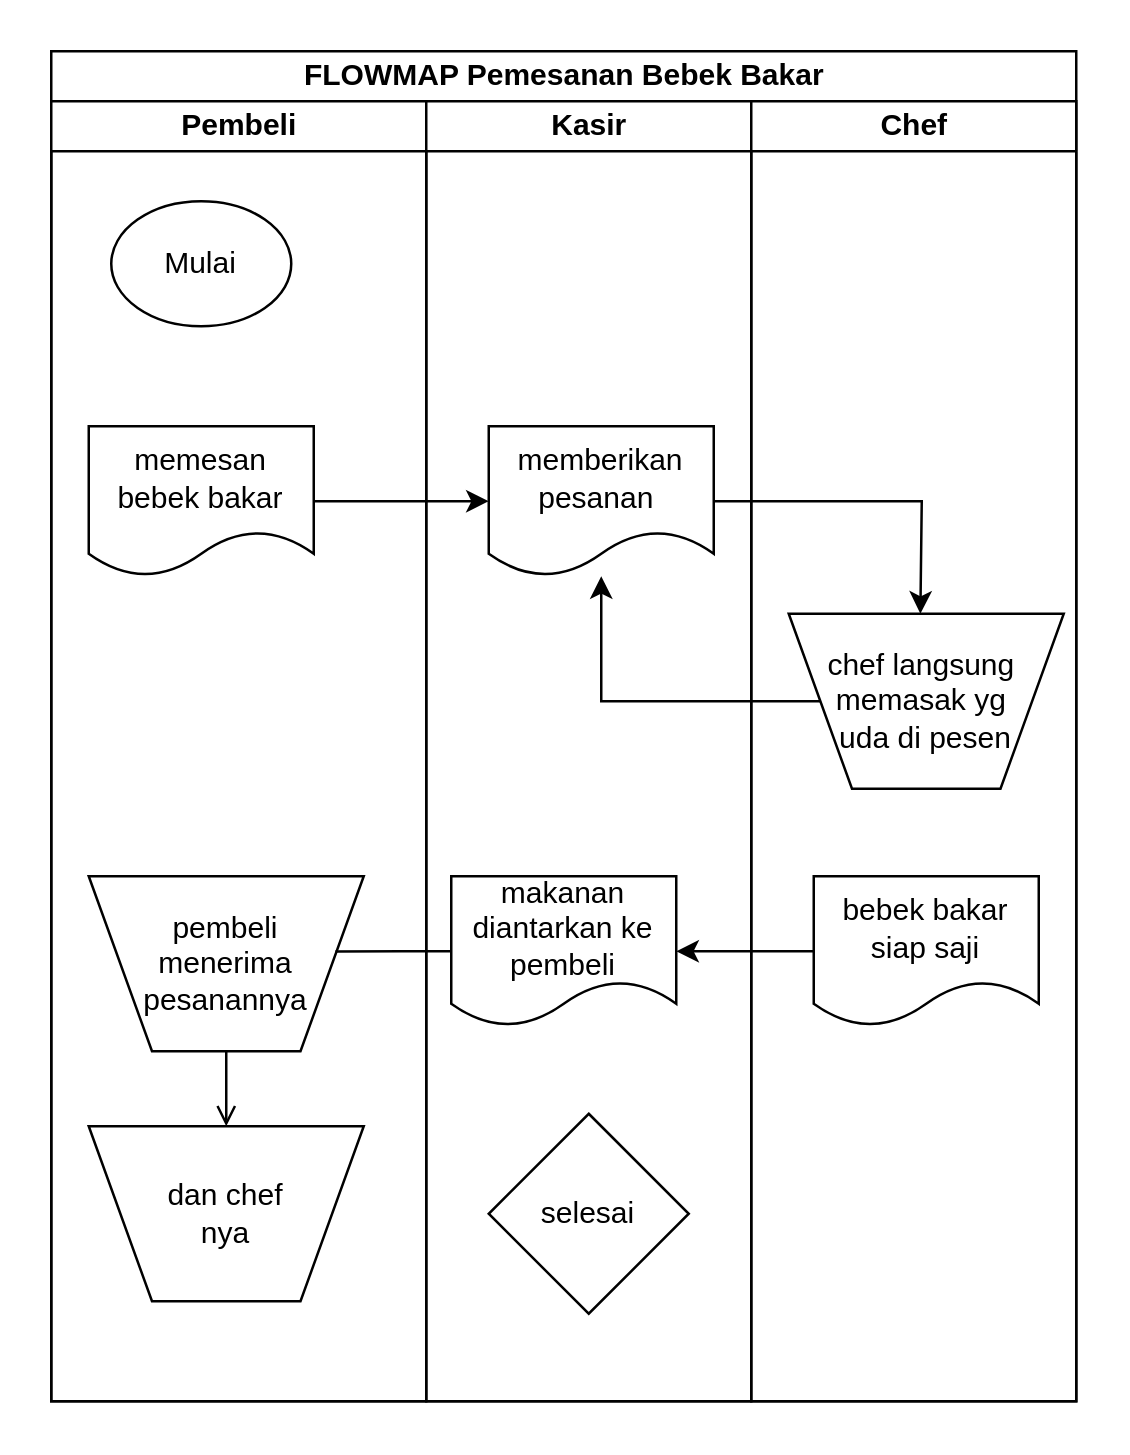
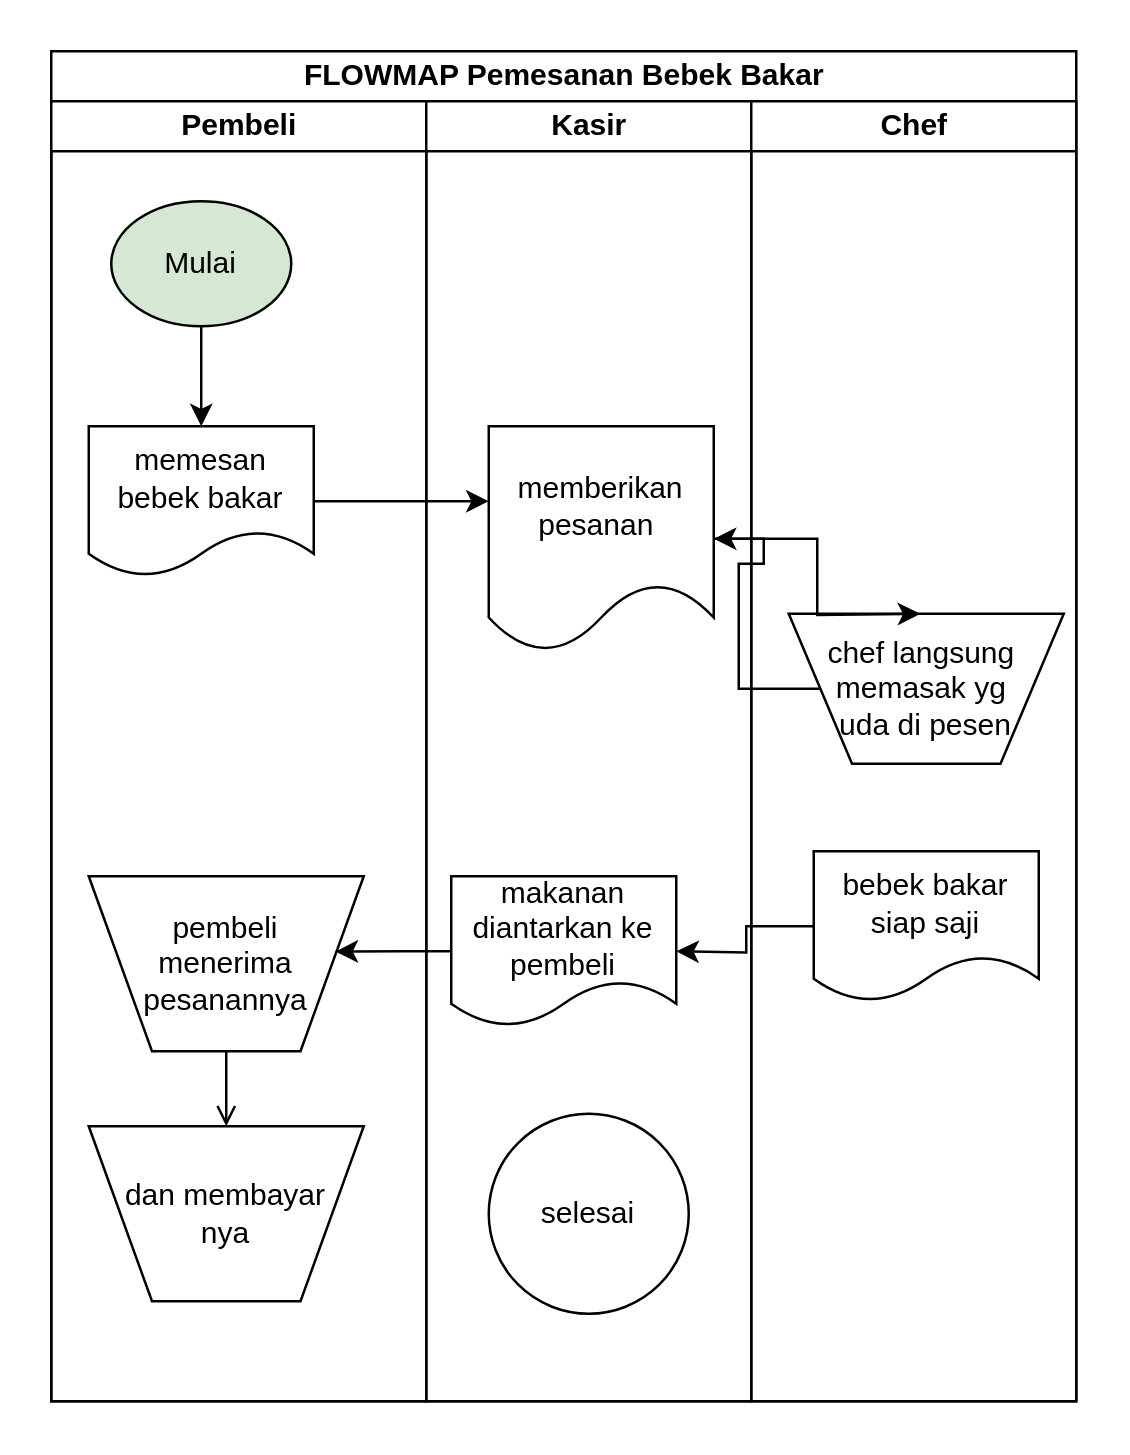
node "Mulai": fillcolor #ffffff -> #d5e8d4
edge "Mulai" -> "memesan bebek bakar": added
node "memberikan pesanan": size 225x150 -> 225x225
node "chef langsung memasak yg uda di pesen": size 275x175 -> 275x150
edge "makanan diantarkan ke pembeli" -- "pembeli menerima pesanannya": arrowhead none -> classic
node "bebek bakar siap saji": moved (926, 951) -> (926, 926)
node "dan chef nya": label "dan chef nya" -> "dan membayar nya"
node "selesai": shape diamond -> ellipse
